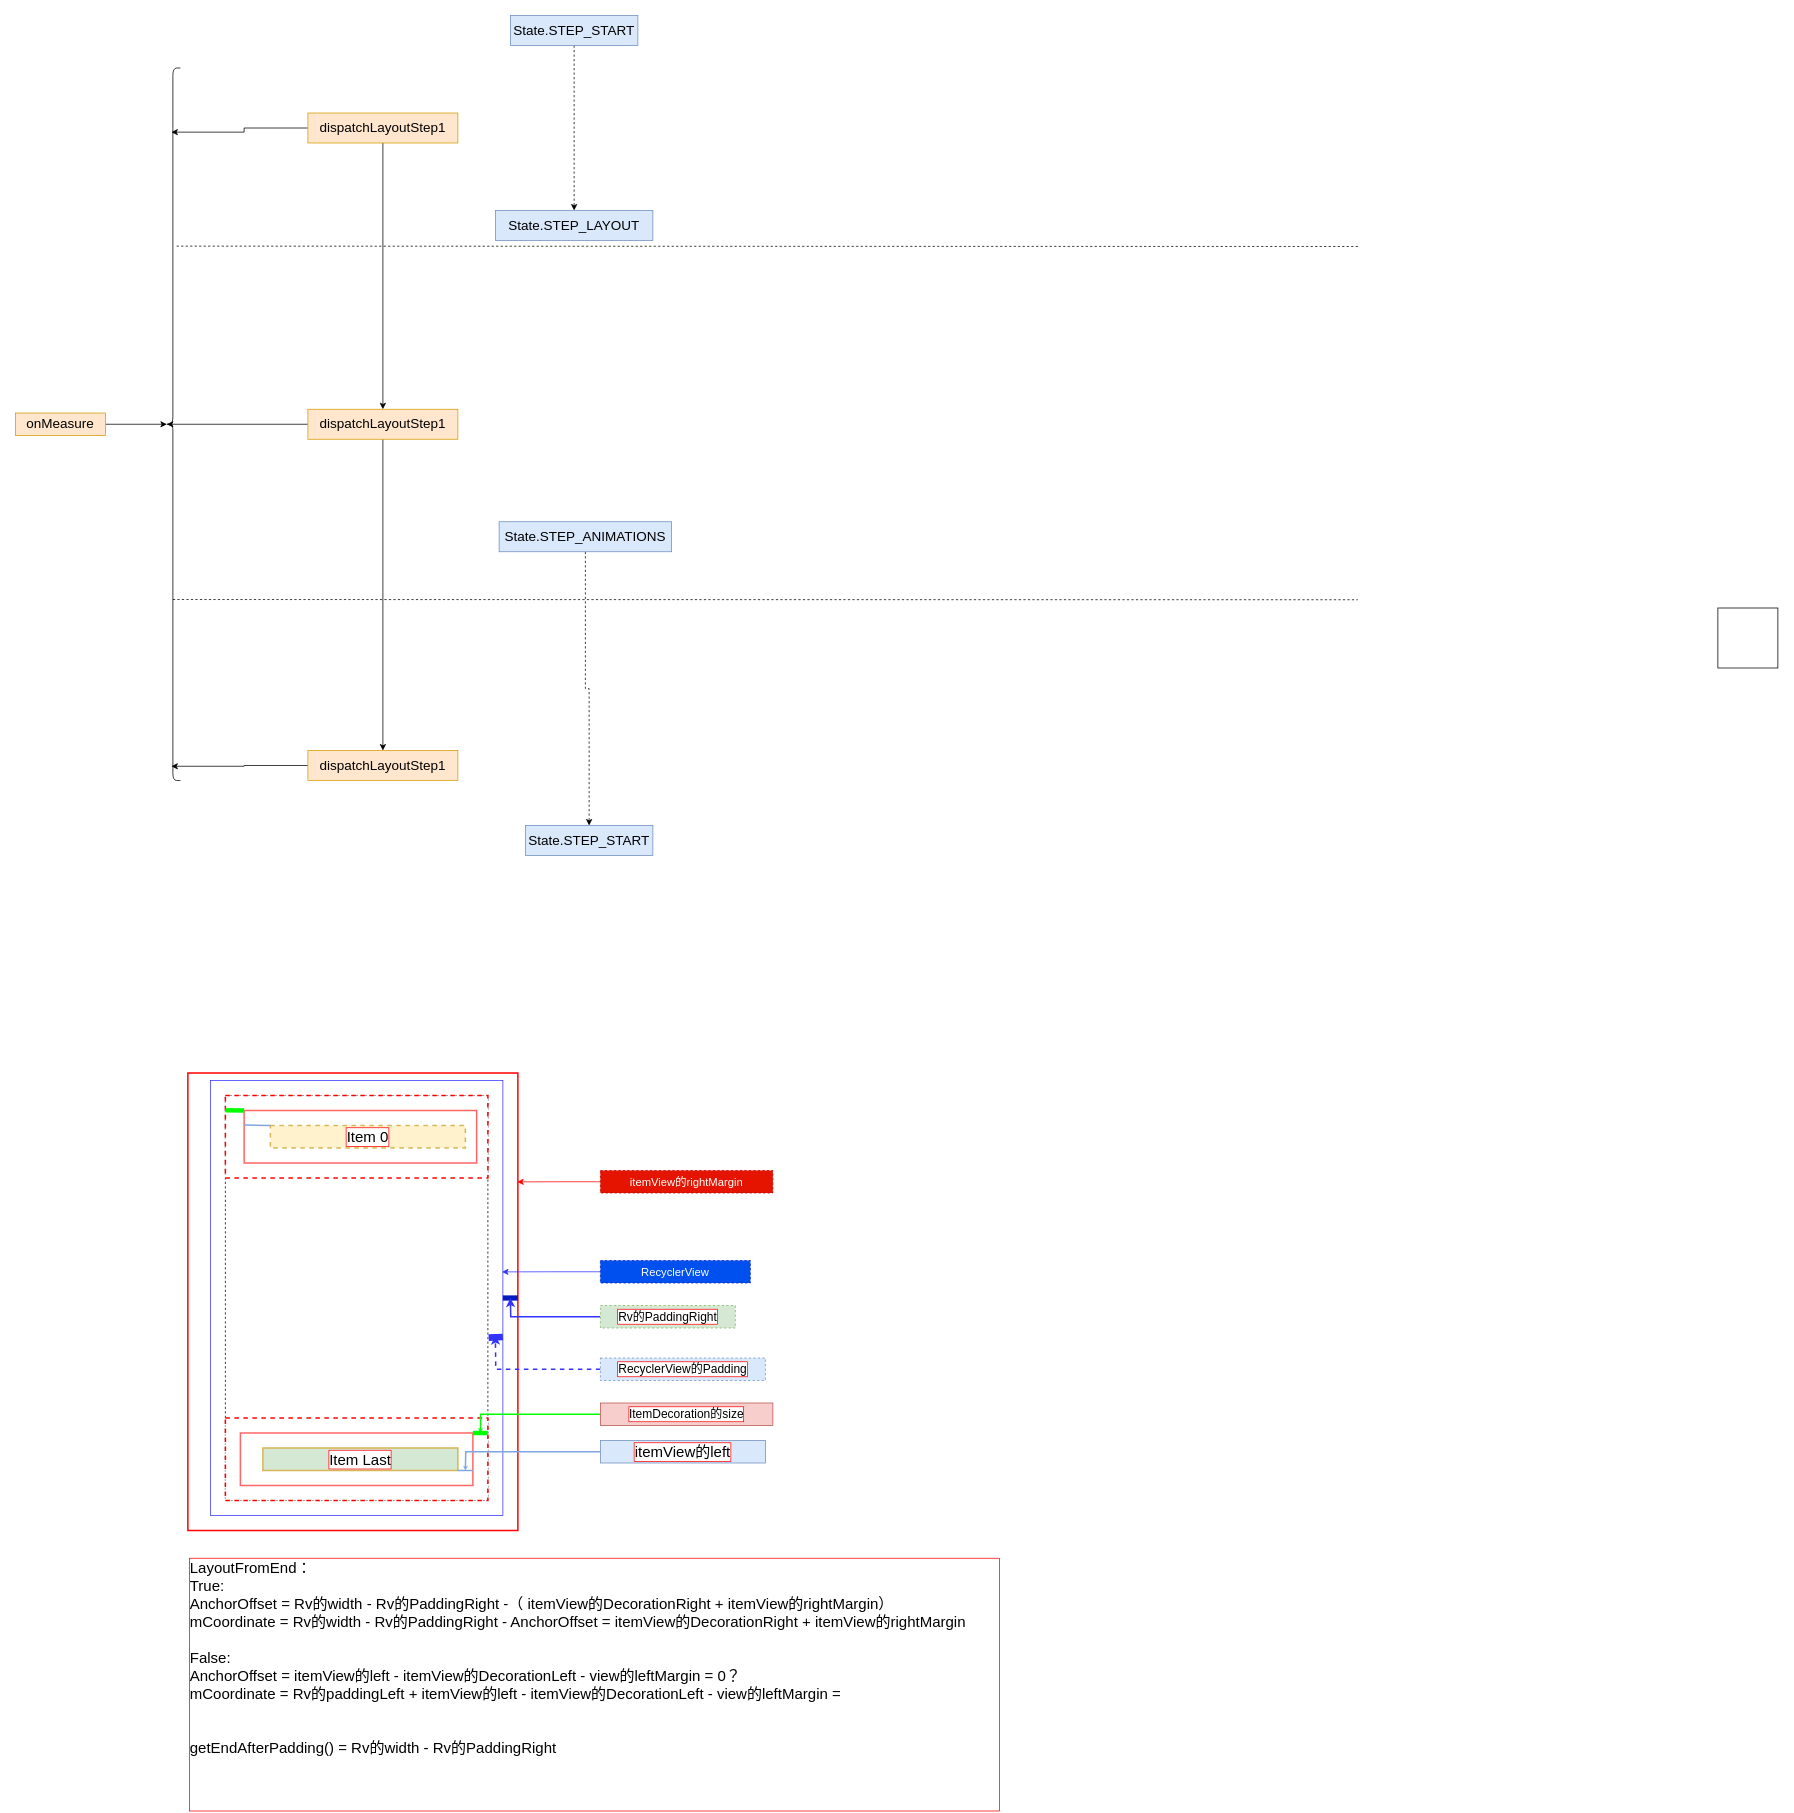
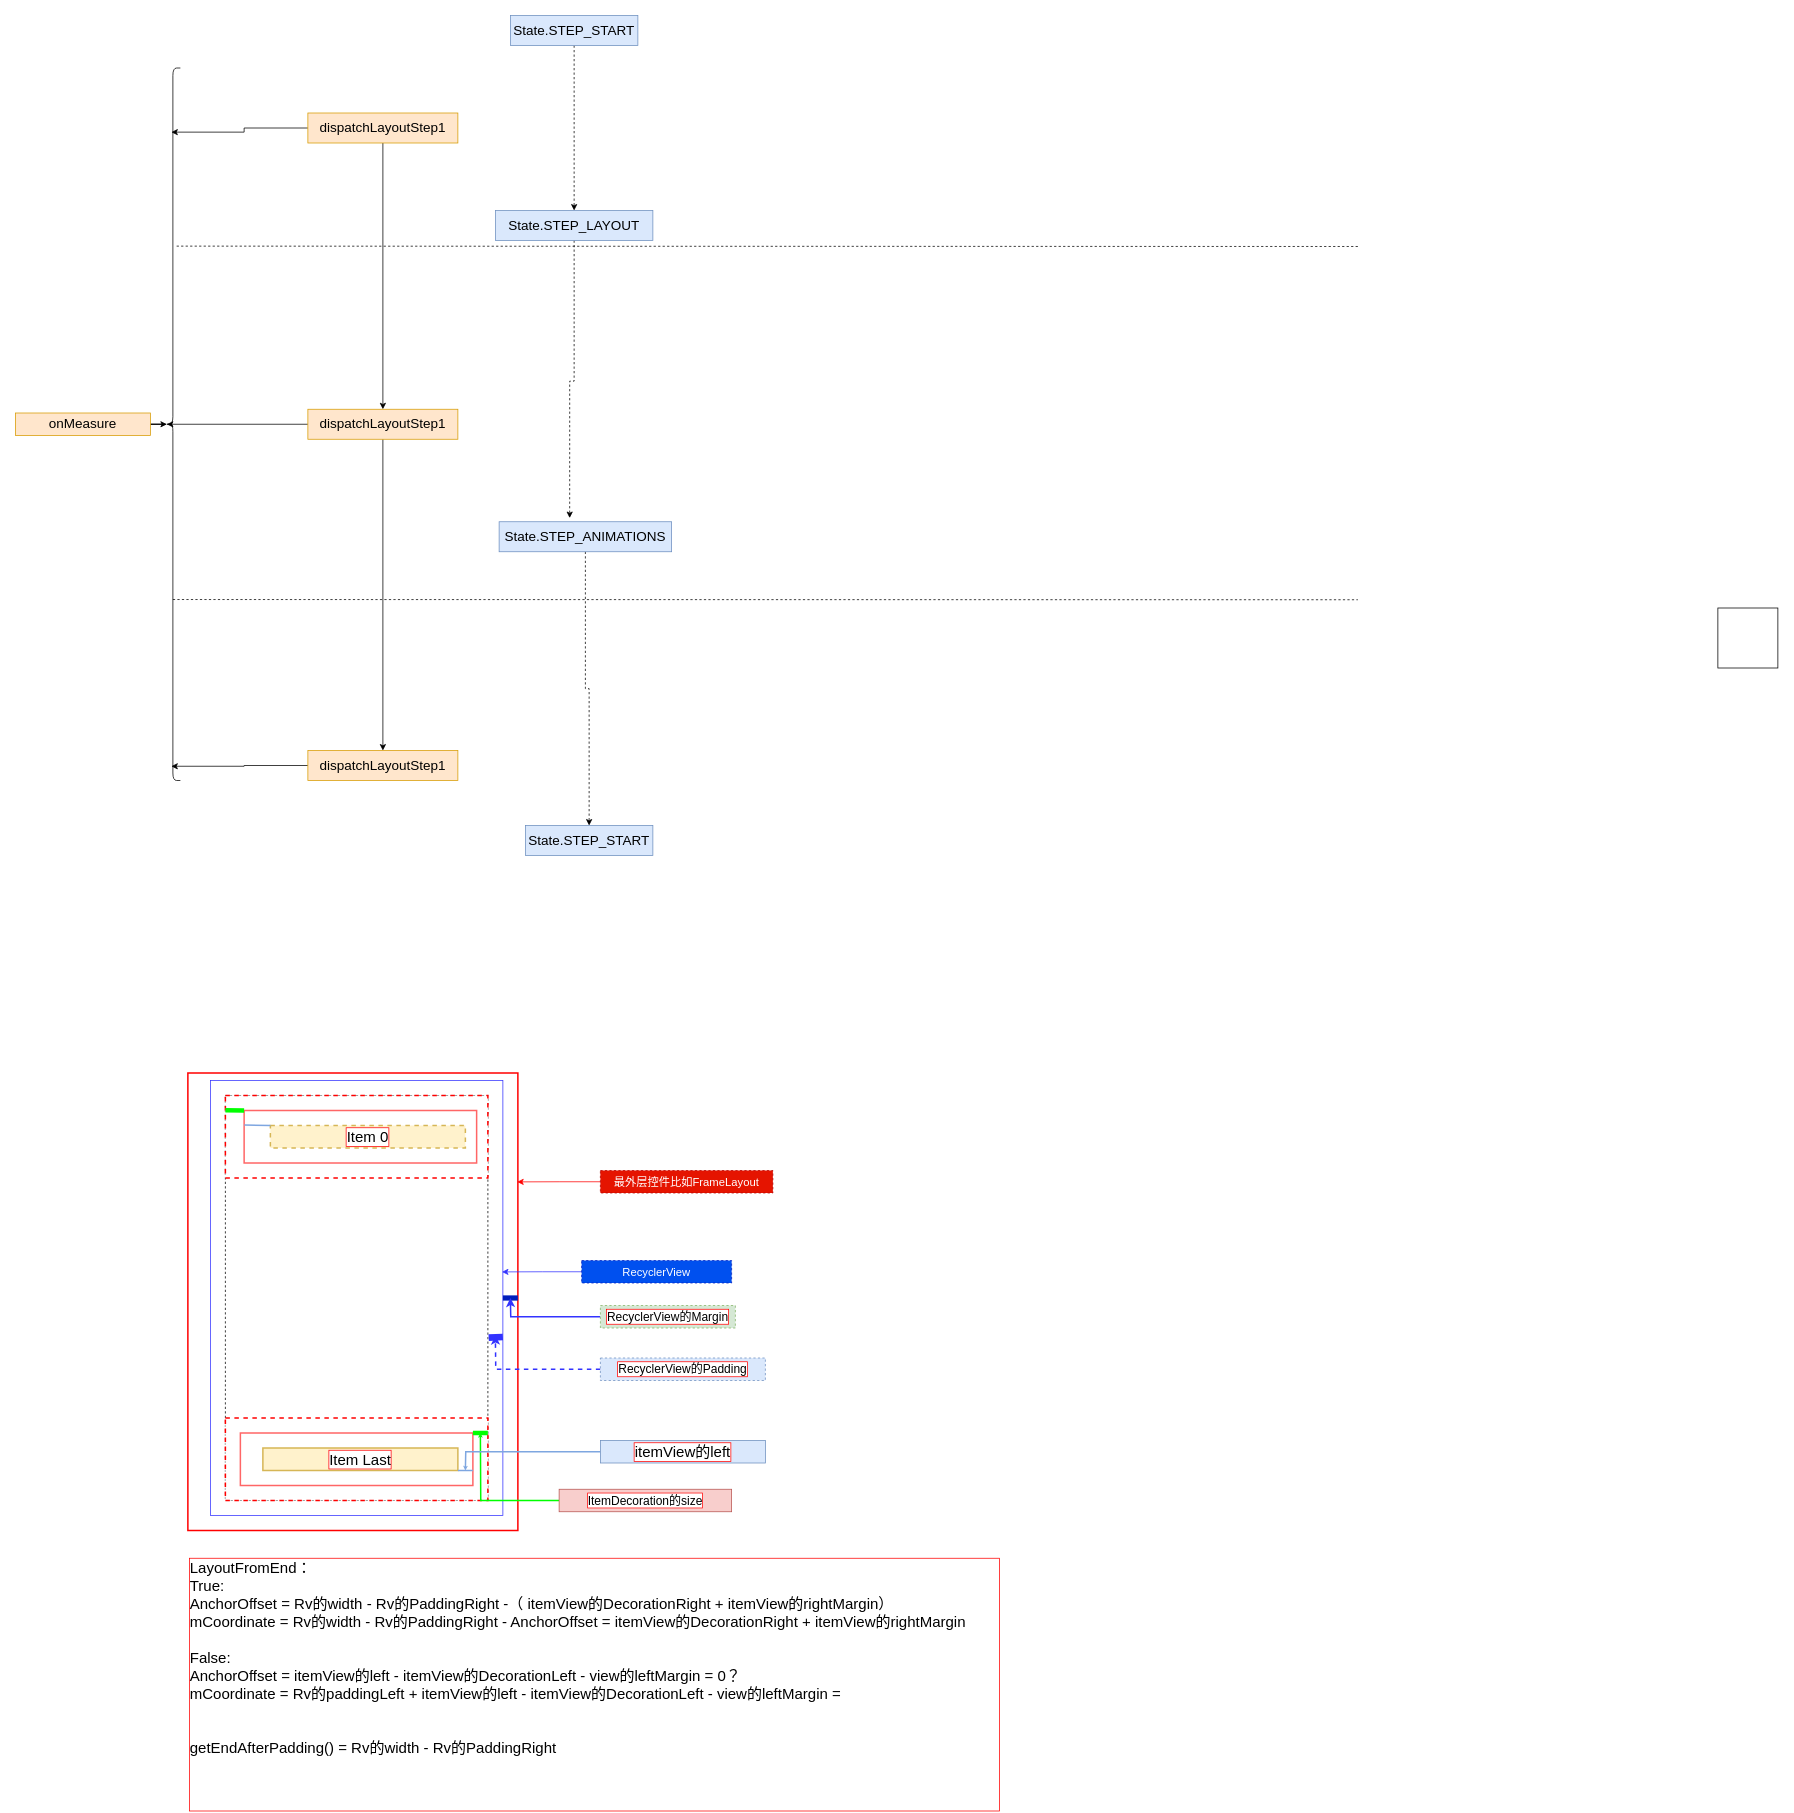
node "onMeasure": size 90x23 -> 135x23
edge "State.STEP_LAYOUT" -> "State.STEP_ANIMATIONS": added
node "itemView的rightMargin": label "itemView的rightMargin" -> "最外层控件比如FrameLayout"
node "RecyclerView": moved (675, 1272) -> (657, 1272)
node "Rv的PaddingRight": label "Rv的PaddingRight" -> "RecyclerView的Margin"
node "ItemDecoration的size": moved (687, 1414) -> (645, 1500)
node "Item Last": fillcolor #d5e8d4 -> #fff2cc
